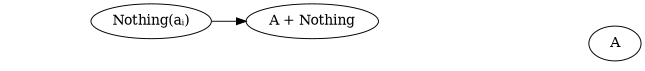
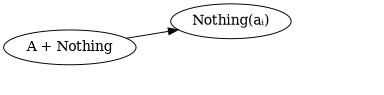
edge "Nothing(aᵢ)" -> "A + Nothing": reversed
node "A": removed
